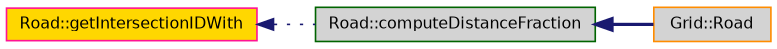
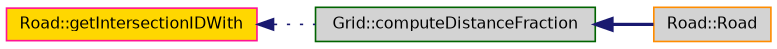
node "Road::computeDistanceFraction": label "Road::computeDistanceFraction" -> "Grid::computeDistanceFraction"
node "Grid::Road": label "Grid::Road" -> "Road::Road"
